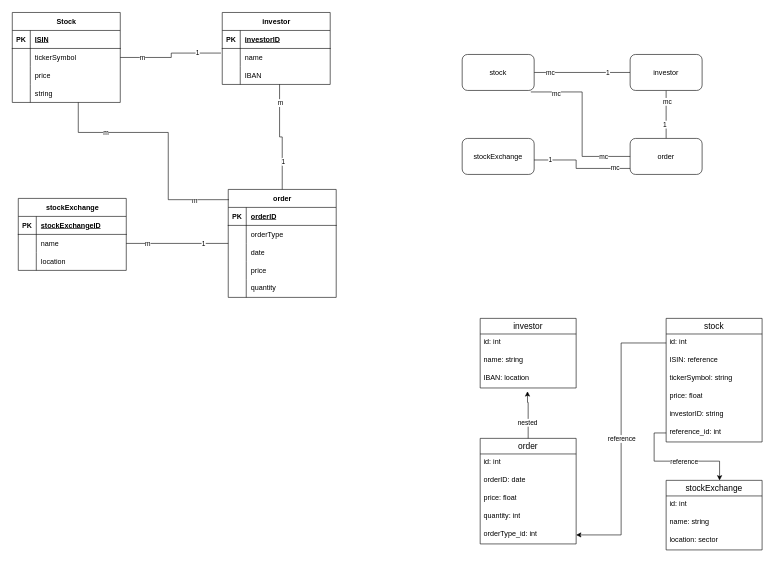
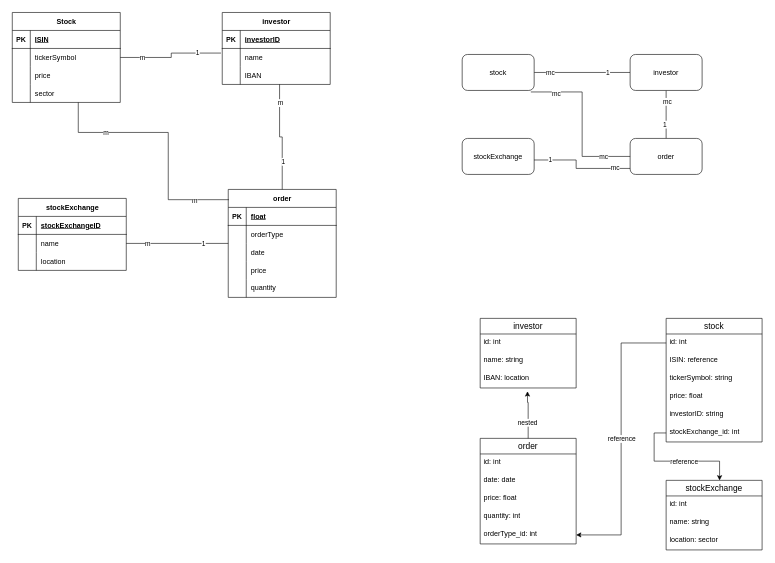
node "string": label "string" -> "sector"
node "orderID": label "orderID" -> "float"
node "reference_id: int": label "reference_id: int" -> "stockExchange_id: int"
node "orderID: date": label "orderID: date" -> "date: date"
